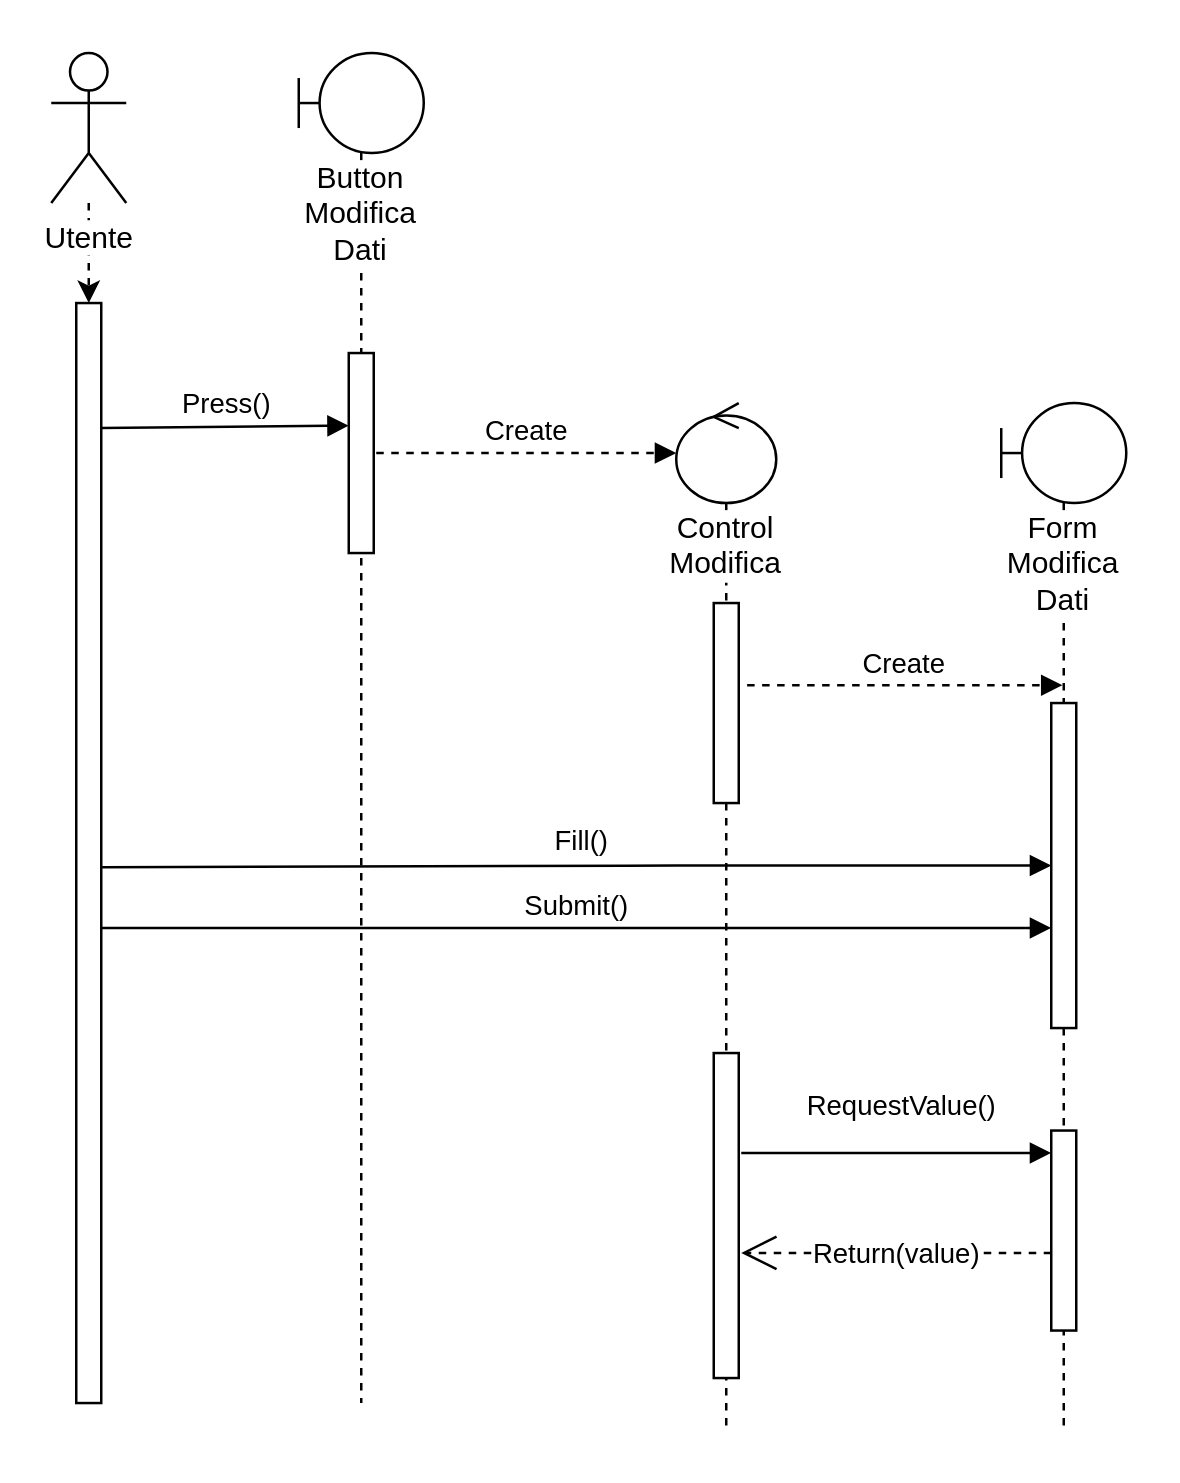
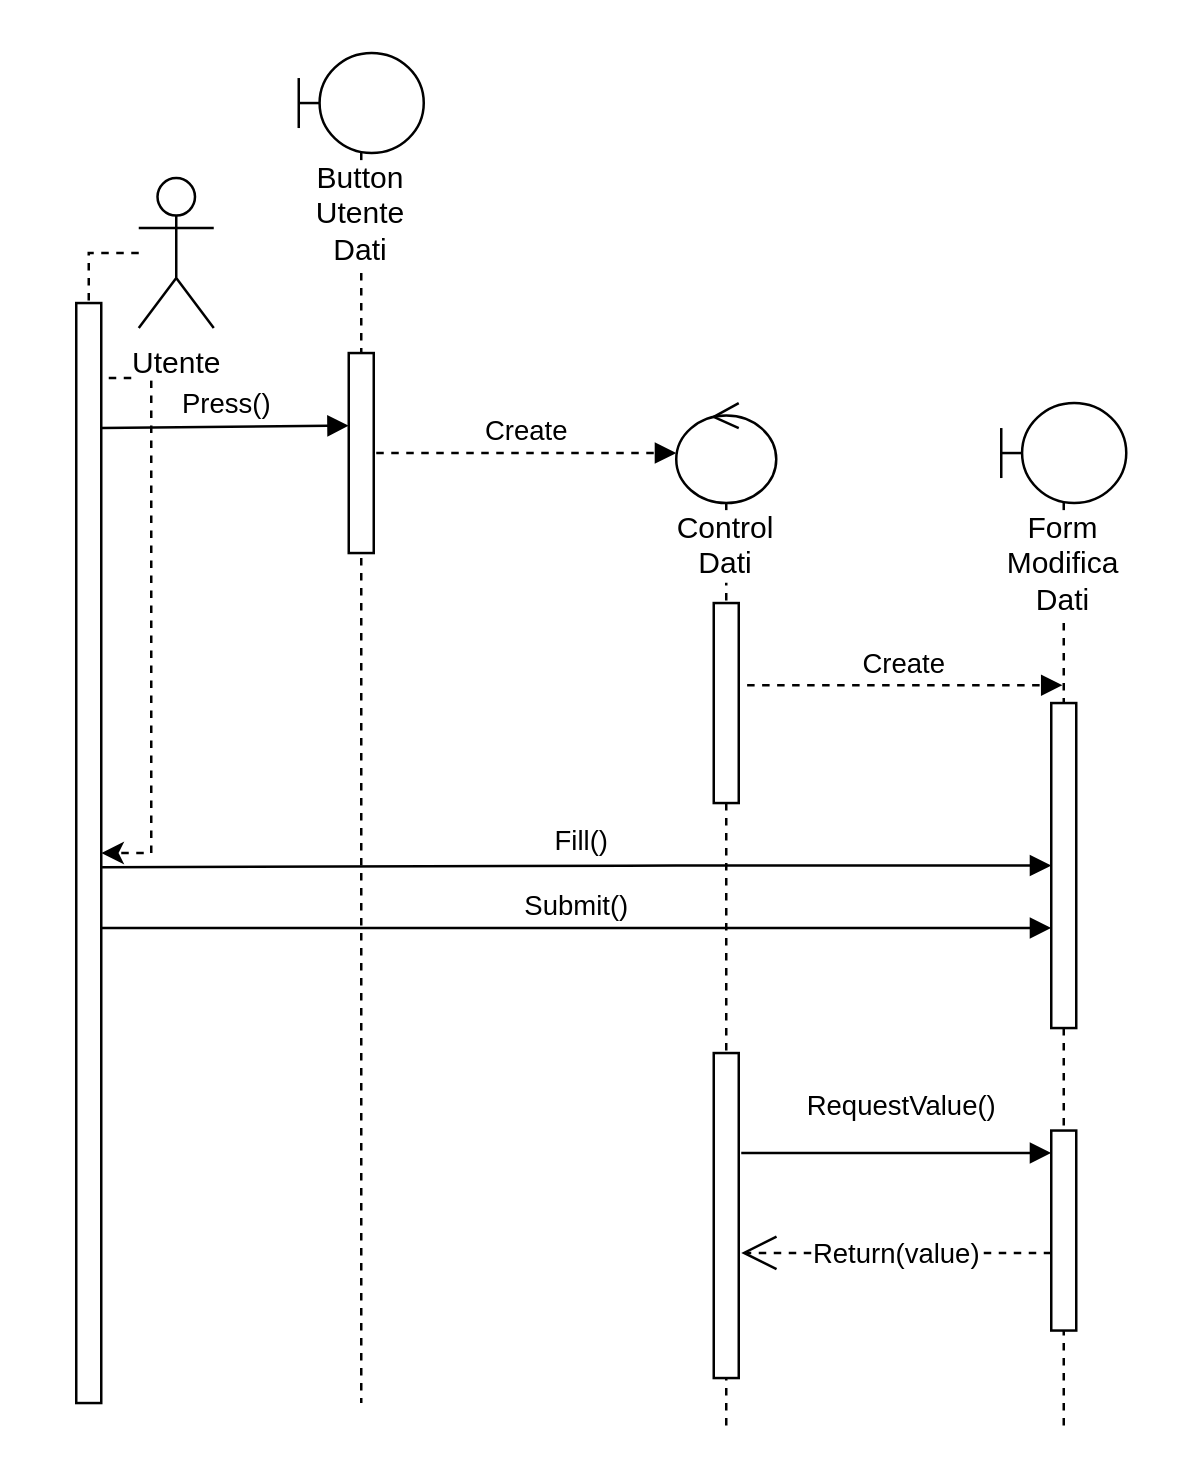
node "Utente": moved (89, 128) -> (176, 253)
node "Button Modifica Dati": label "Button Modifica Dati" -> "Button Utente Dati"
node "Control Modifica": label "Control Modifica" -> "Control Dati"
